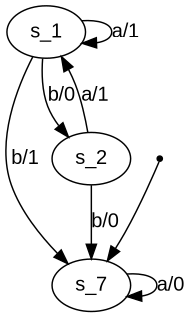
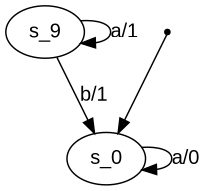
node "s_1": label "s_1" -> "s_9"
node "s_2": removed
node "s_7": label "s_7" -> "s_0"
